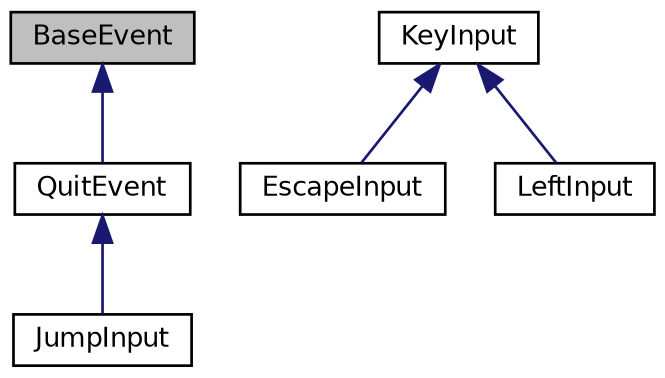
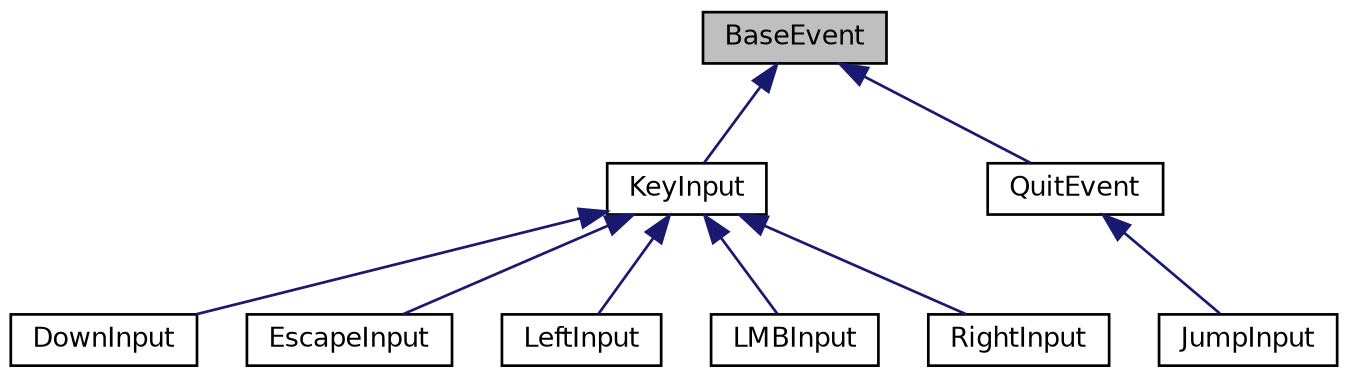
edge "KeyInput" -> "BaseEvent": added
node "DownInput": added
node "LMBInput": added
node "RightInput": added
